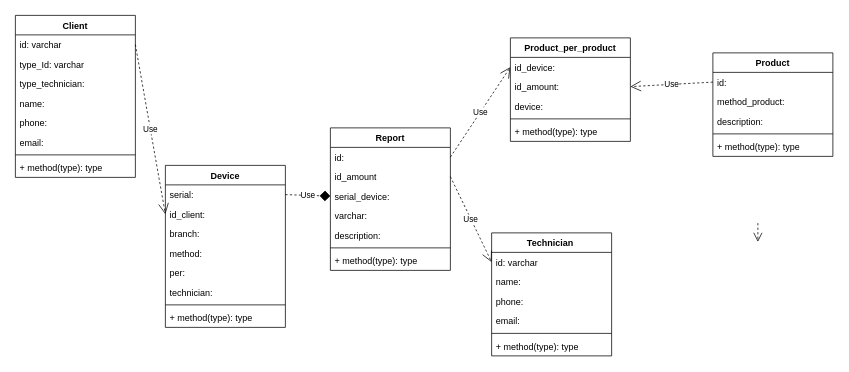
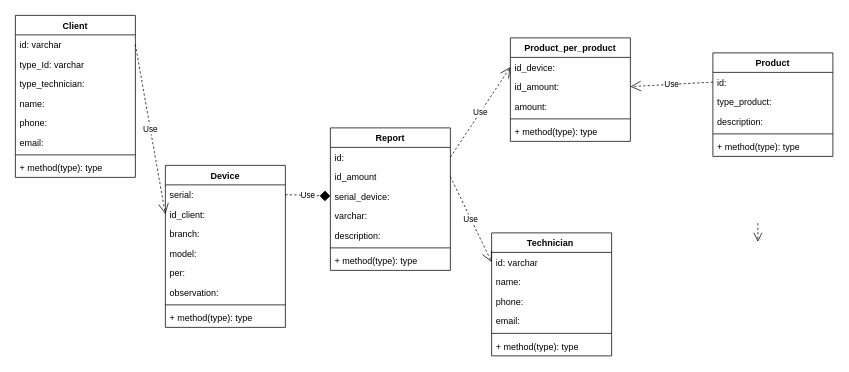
node "method_product:": label "method_product:" -> "type_product:"
node "device:": label "device:" -> "amount:"
node "method:": label "method:" -> "model:"
node "technician:": label "technician:" -> "observation:"
